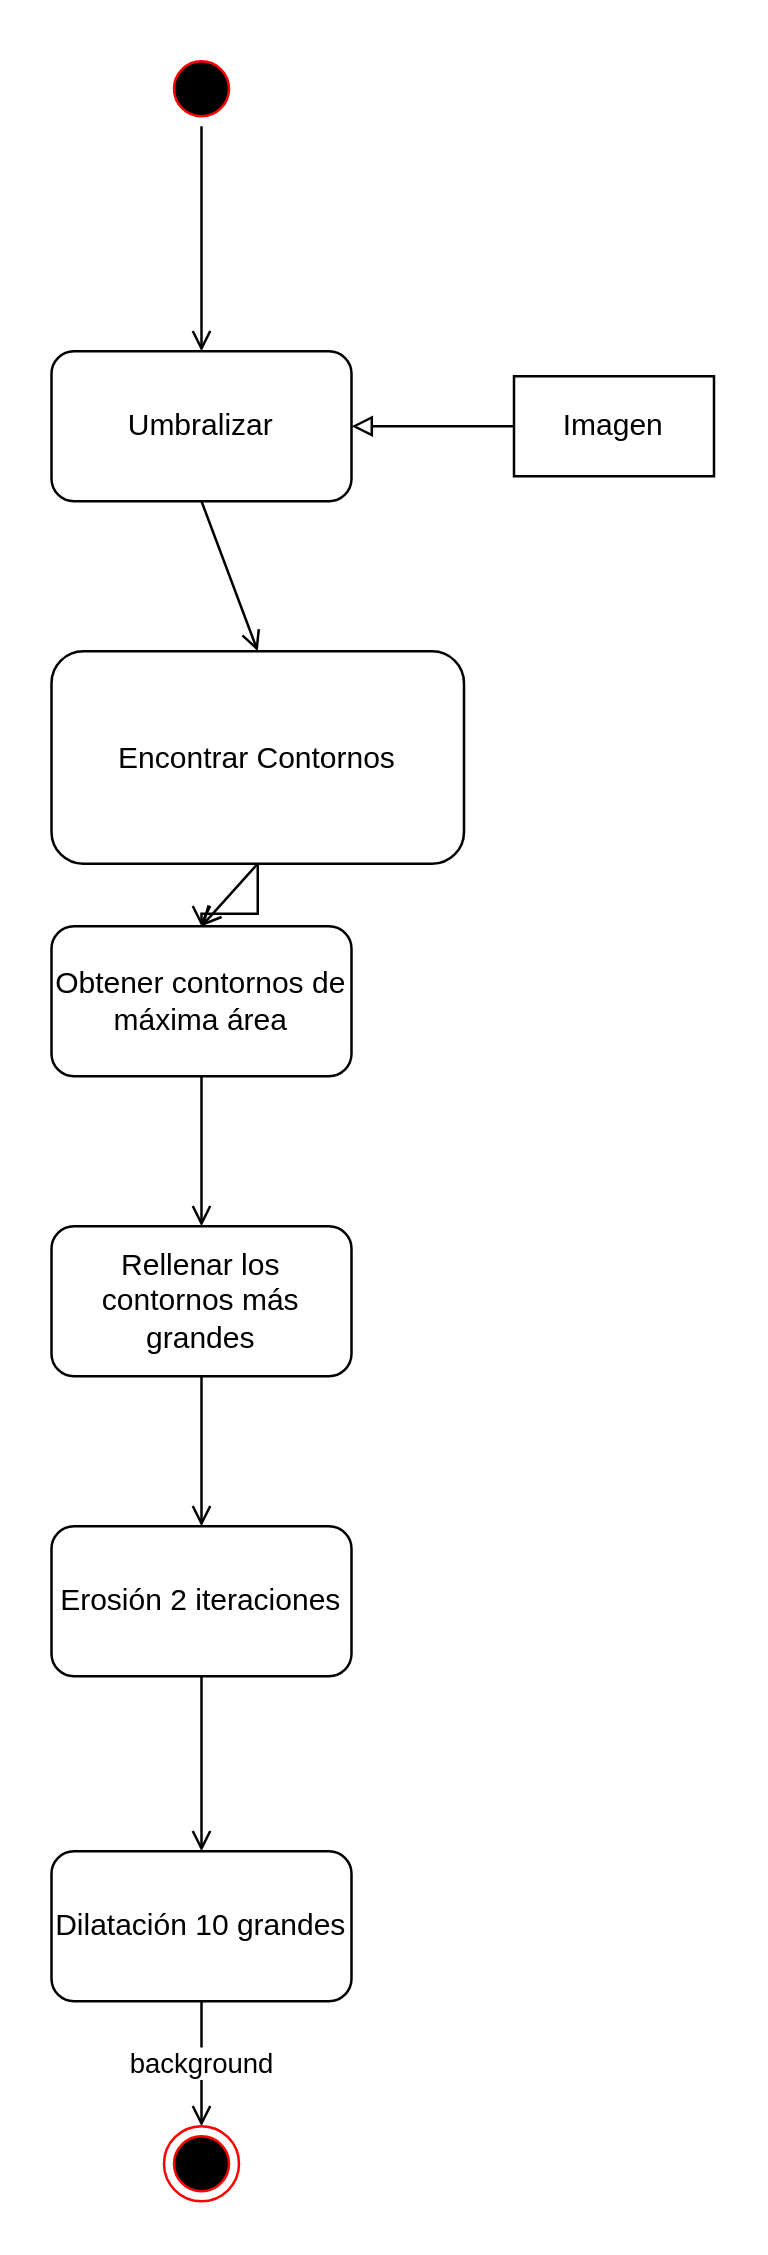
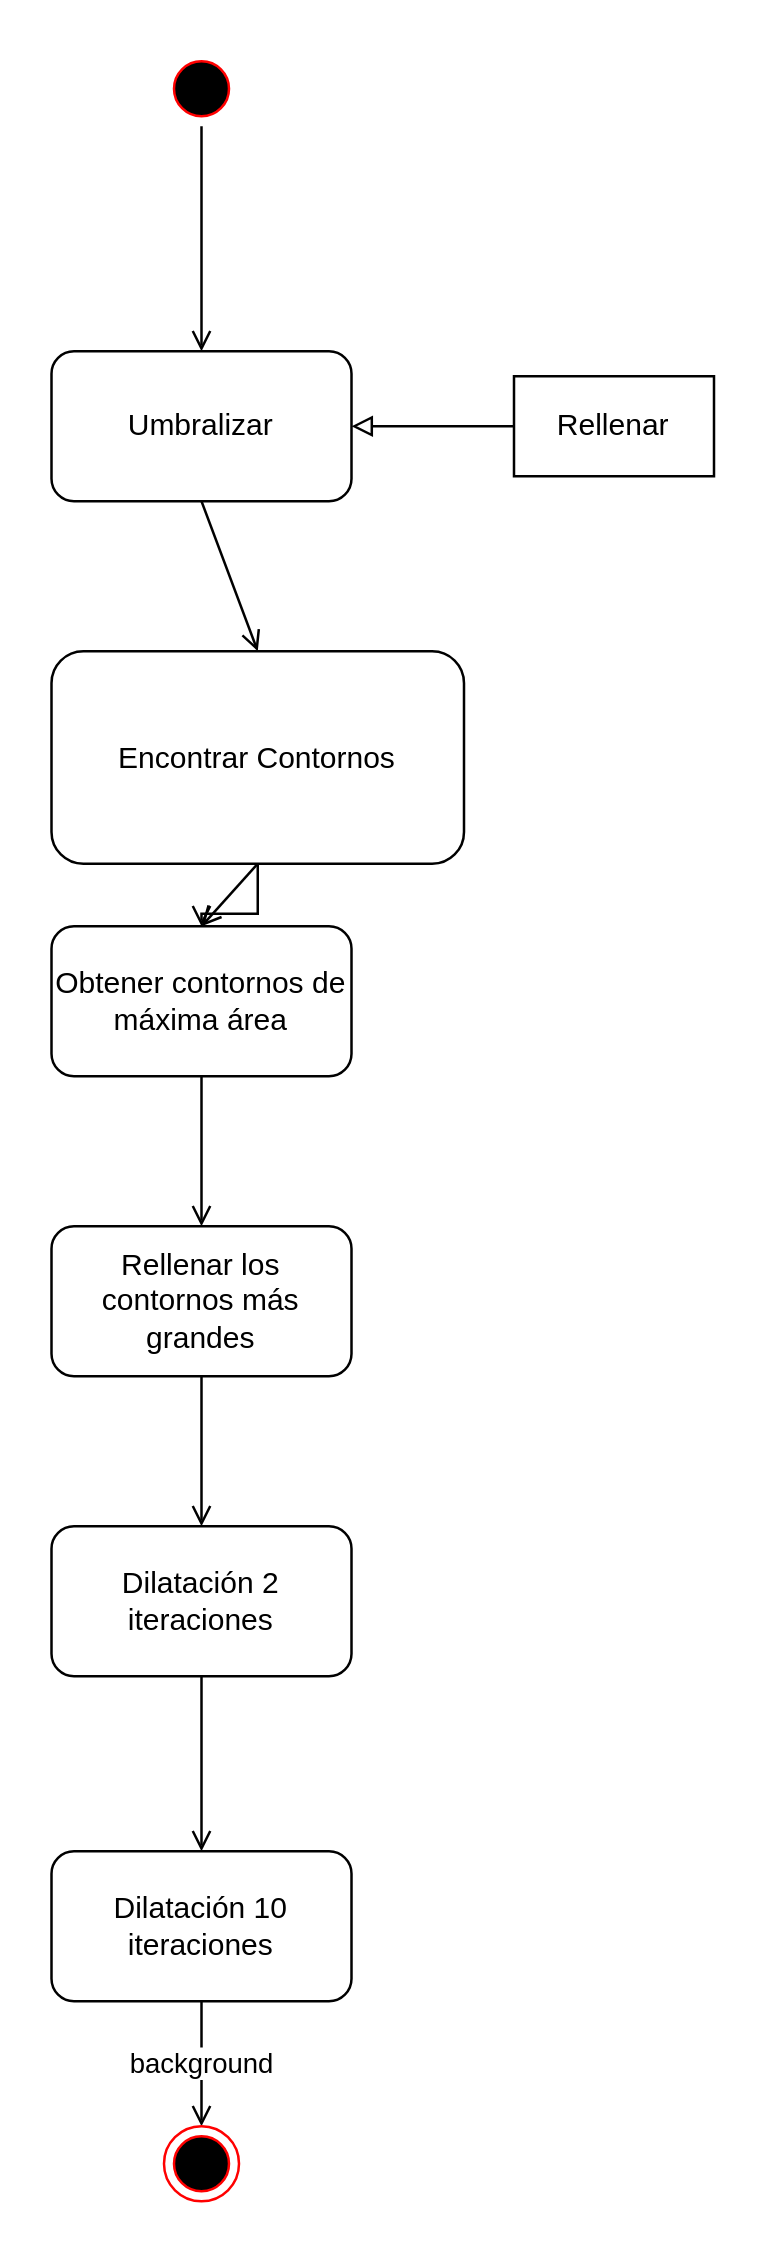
node "Imagen": label "Imagen" -> "Rellenar"
node "Erosión 2 iteraciones": label "Erosión 2 iteraciones" -> "Dilatación 2 iteraciones"
node "Dilatación 10 grandes": label "Dilatación 10 grandes" -> "Dilatación 10 iteraciones"
